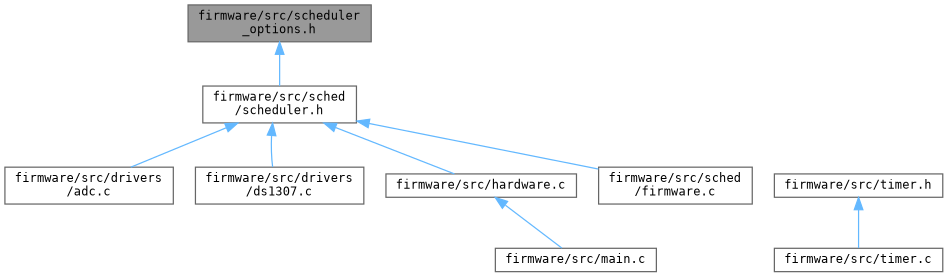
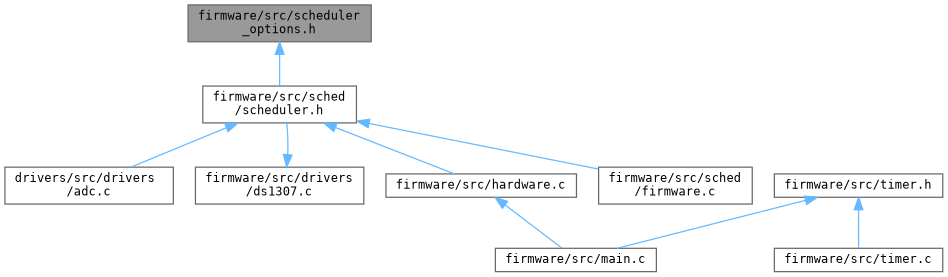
edge "firmware/src/drivers /ds1307.c" -> "firmware/src/sched /scheduler.h": reversed
node "firmware/src/drivers /adc.c": label "firmware/src/drivers /adc.c" -> "drivers/src/drivers /adc.c"
edge "firmware/src/main.c" -> "firmware/src/timer.h": added
